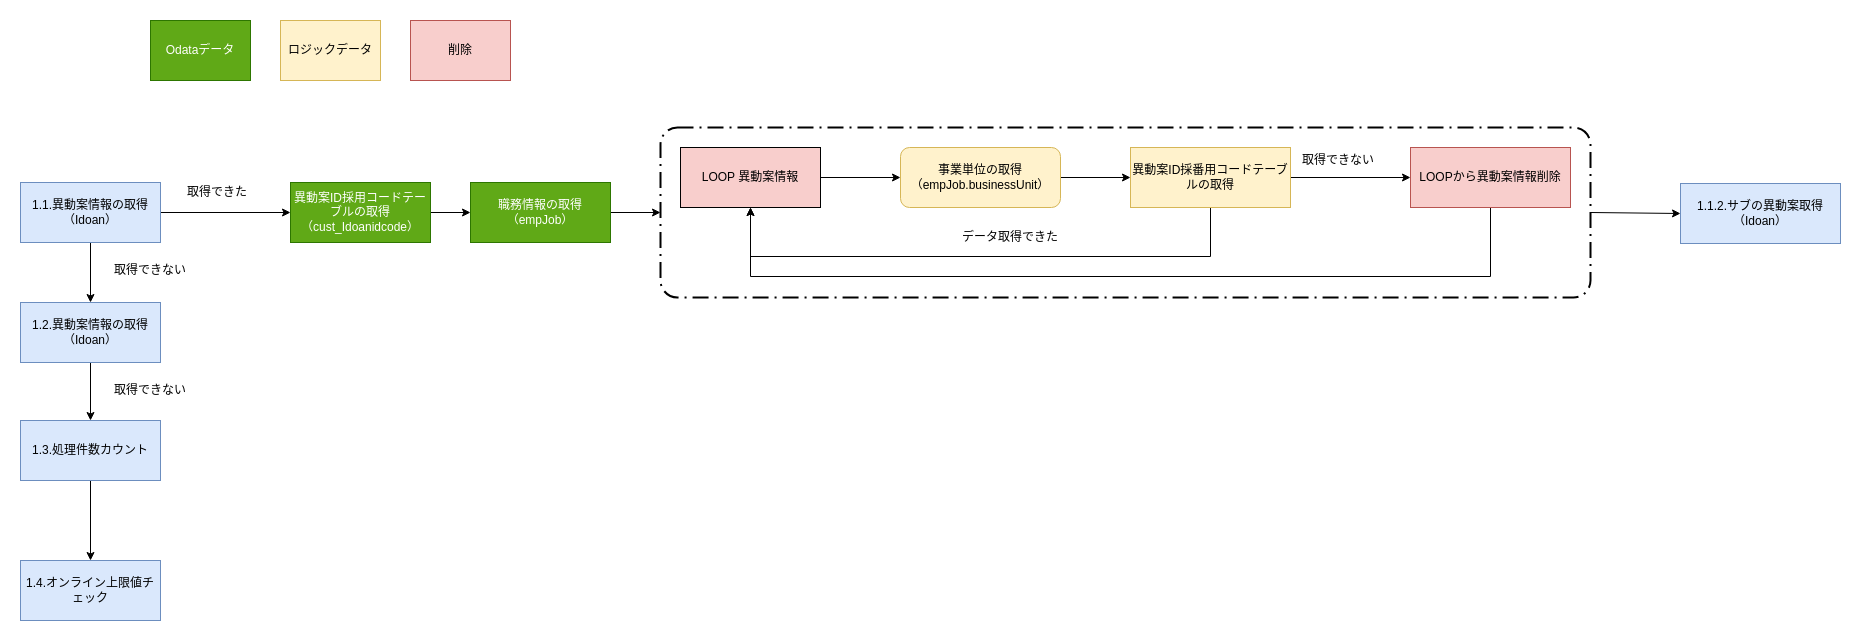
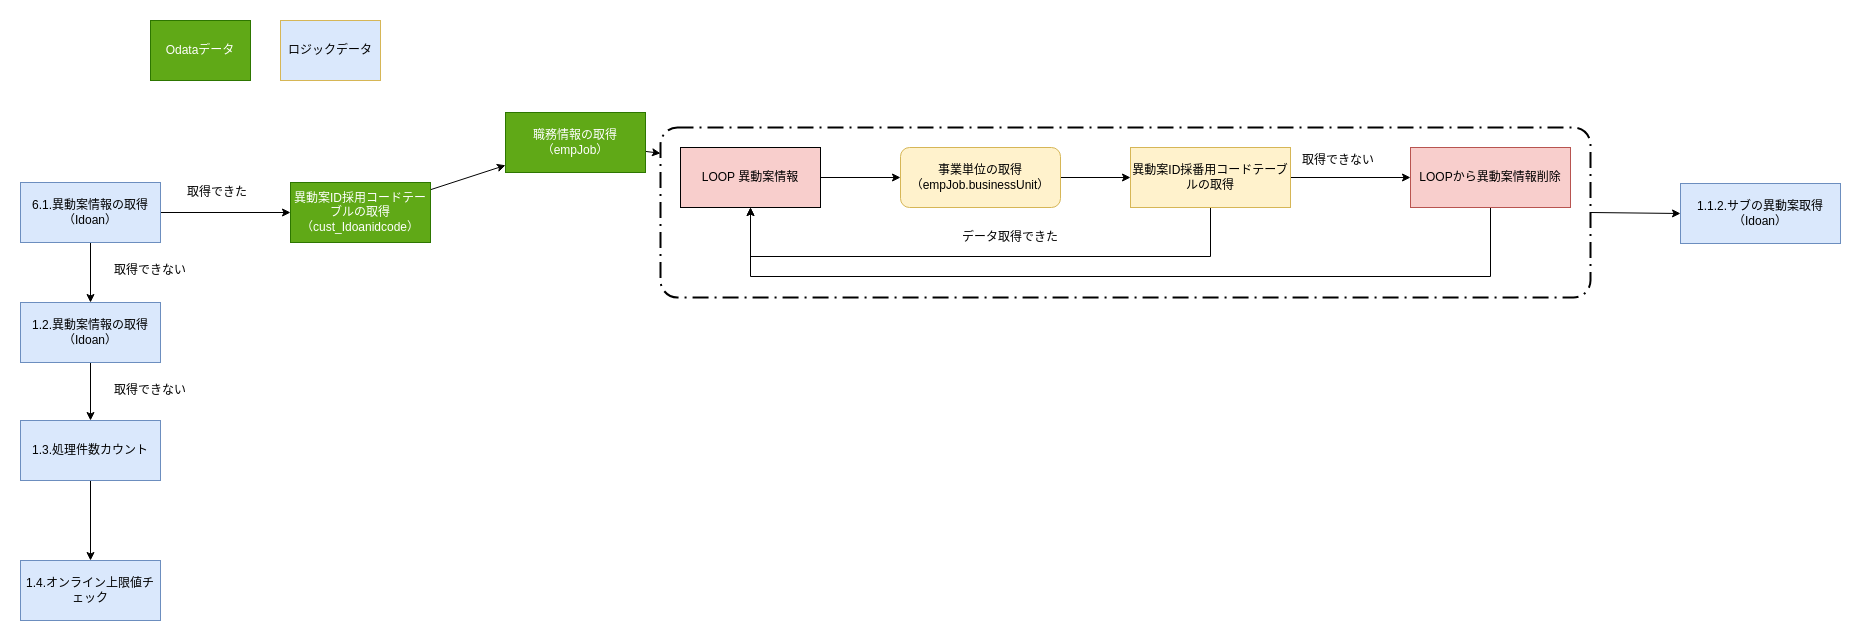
node "ロジックデータ": fillcolor #fff2cc -> #dae8fc
node "削除": removed
node "1.1.異動案情報の取得 （Idoan）": label "1.1.異動案情報の取得 （Idoan）" -> "6.1.異動案情報の取得 （Idoan）"
node "職務情報の取得 （empJob）": moved (541, 213) -> (576, 143)
